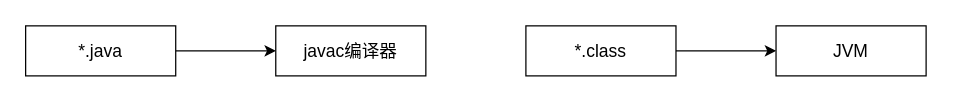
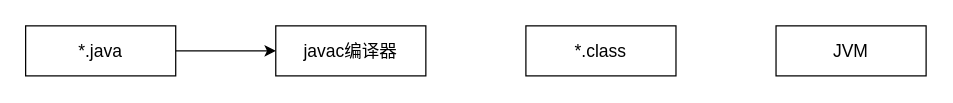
edge "*.class" -> "JVM": removed
